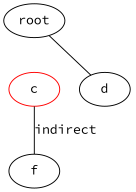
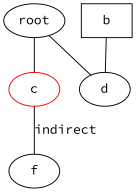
node "b": added
edge "root" -- "c": added
